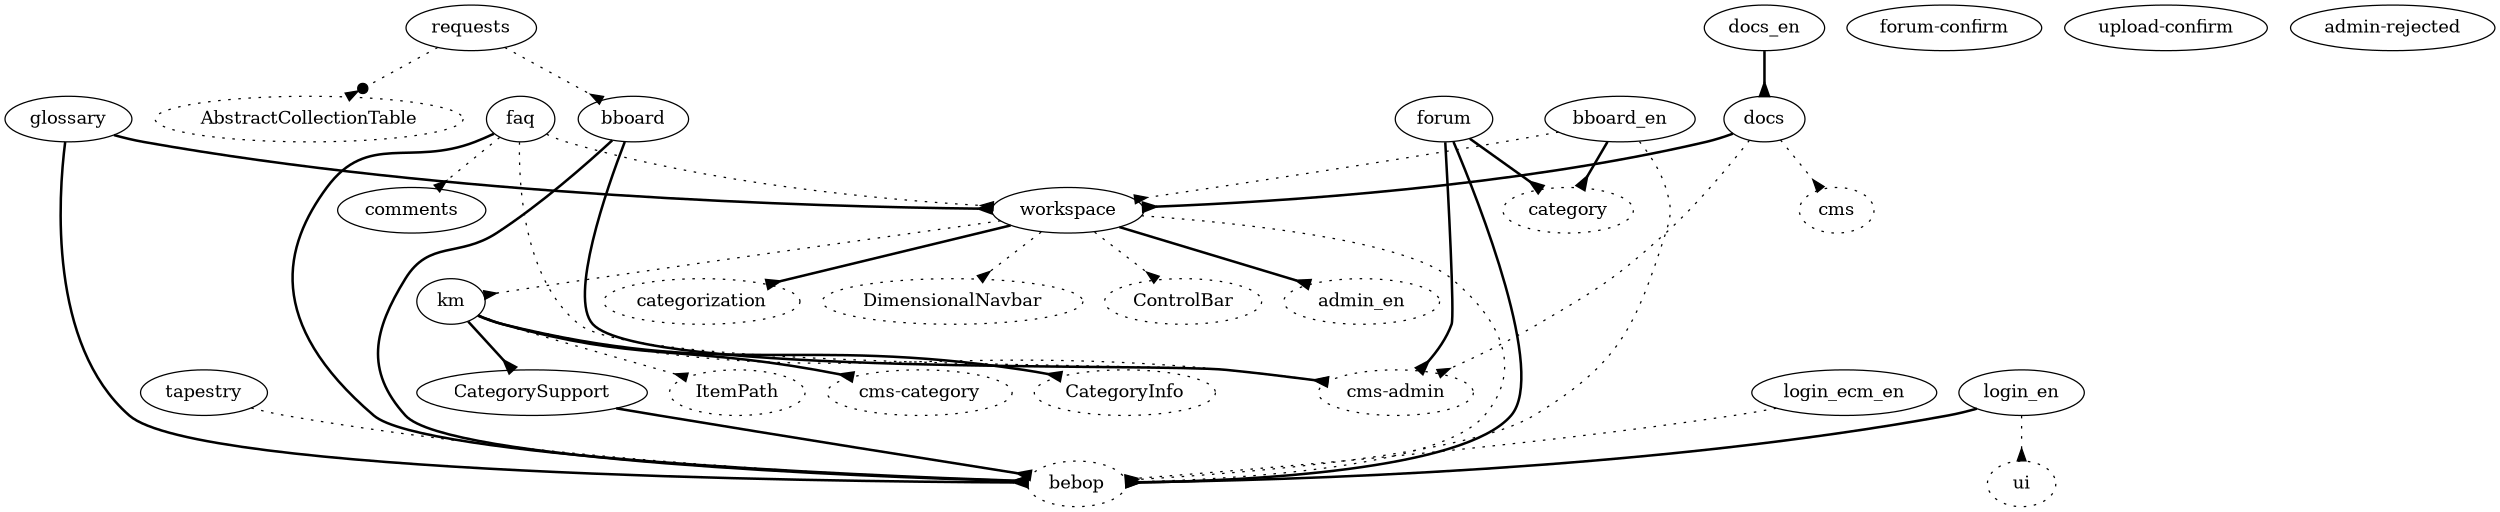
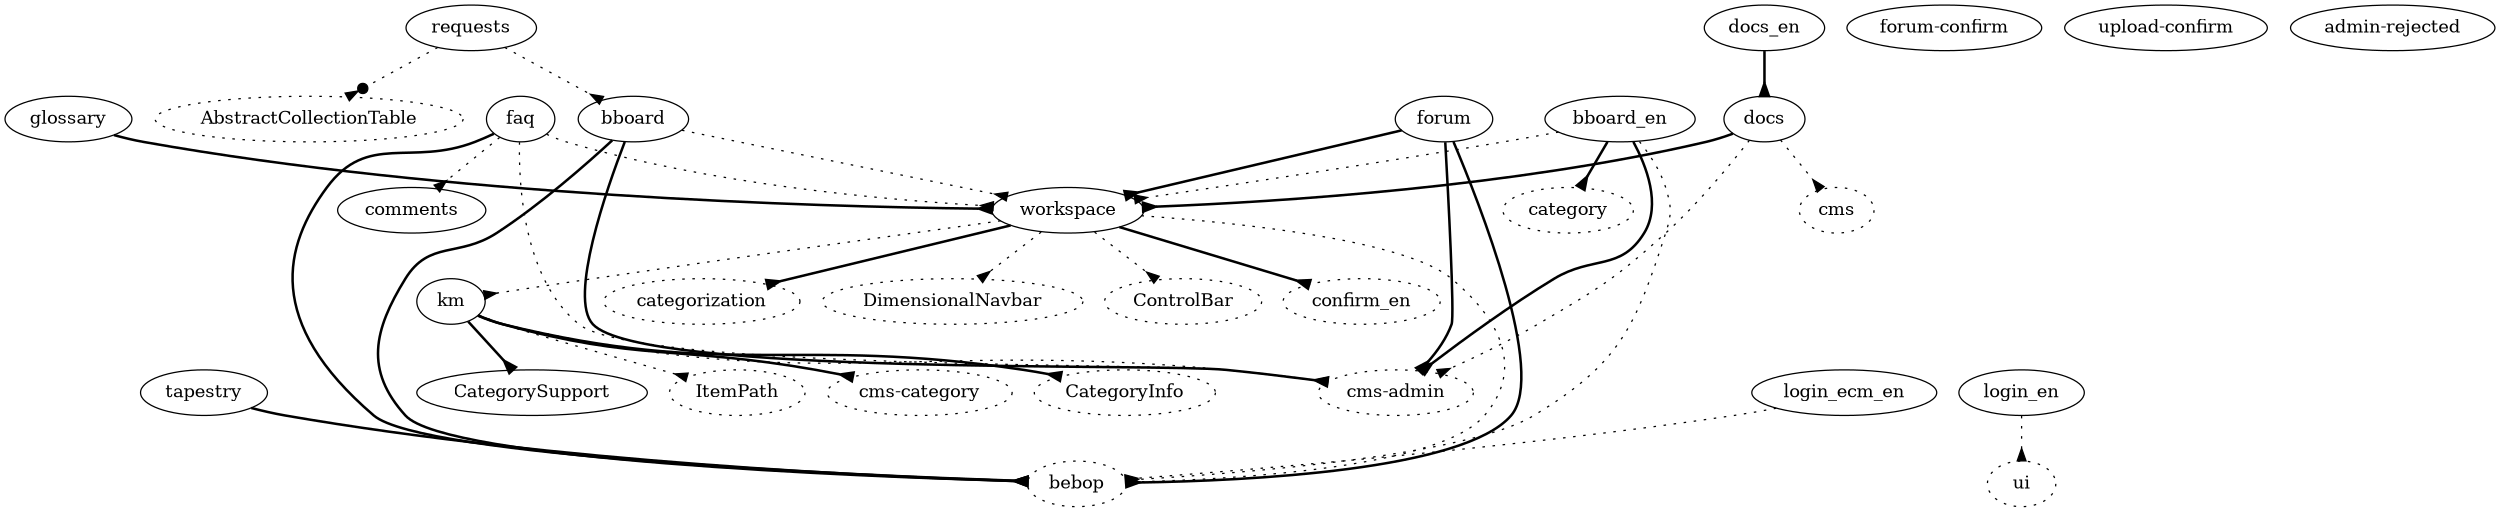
edge "forum" -> "category": now "forum" -> "workspace"
edge "bboard" -> "workspace": added
edge "bboard_en" -> "cms-admin": added
node "admin_en": label "admin_en" -> "confirm_en"
edge "CategorySupport" -> "bebop": removed
edge "tapestry" -> "bebop": style dotted -> bold
edge "login_en" -> "bebop": removed
edge "glossary" -> "bebop": removed
